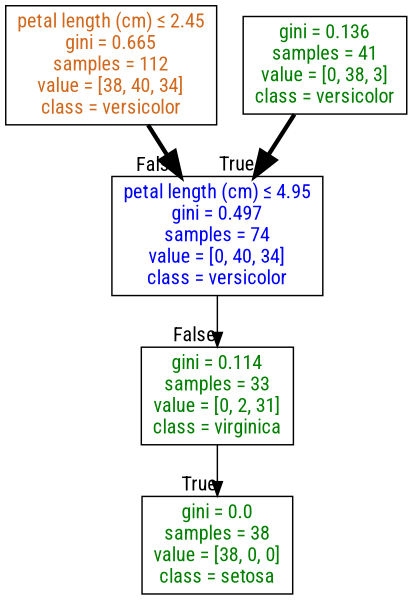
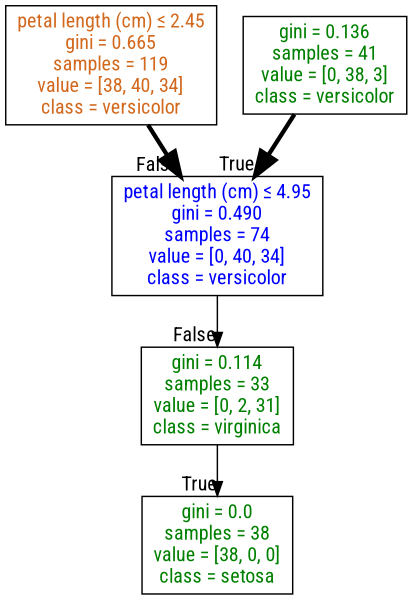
node "petal length (cm) ≤ 2.45": text "samples = 112" -> "samples = 119"
node "petal length (cm) ≤ 4.95": text "gini = 0.497" -> "gini = 0.490"
